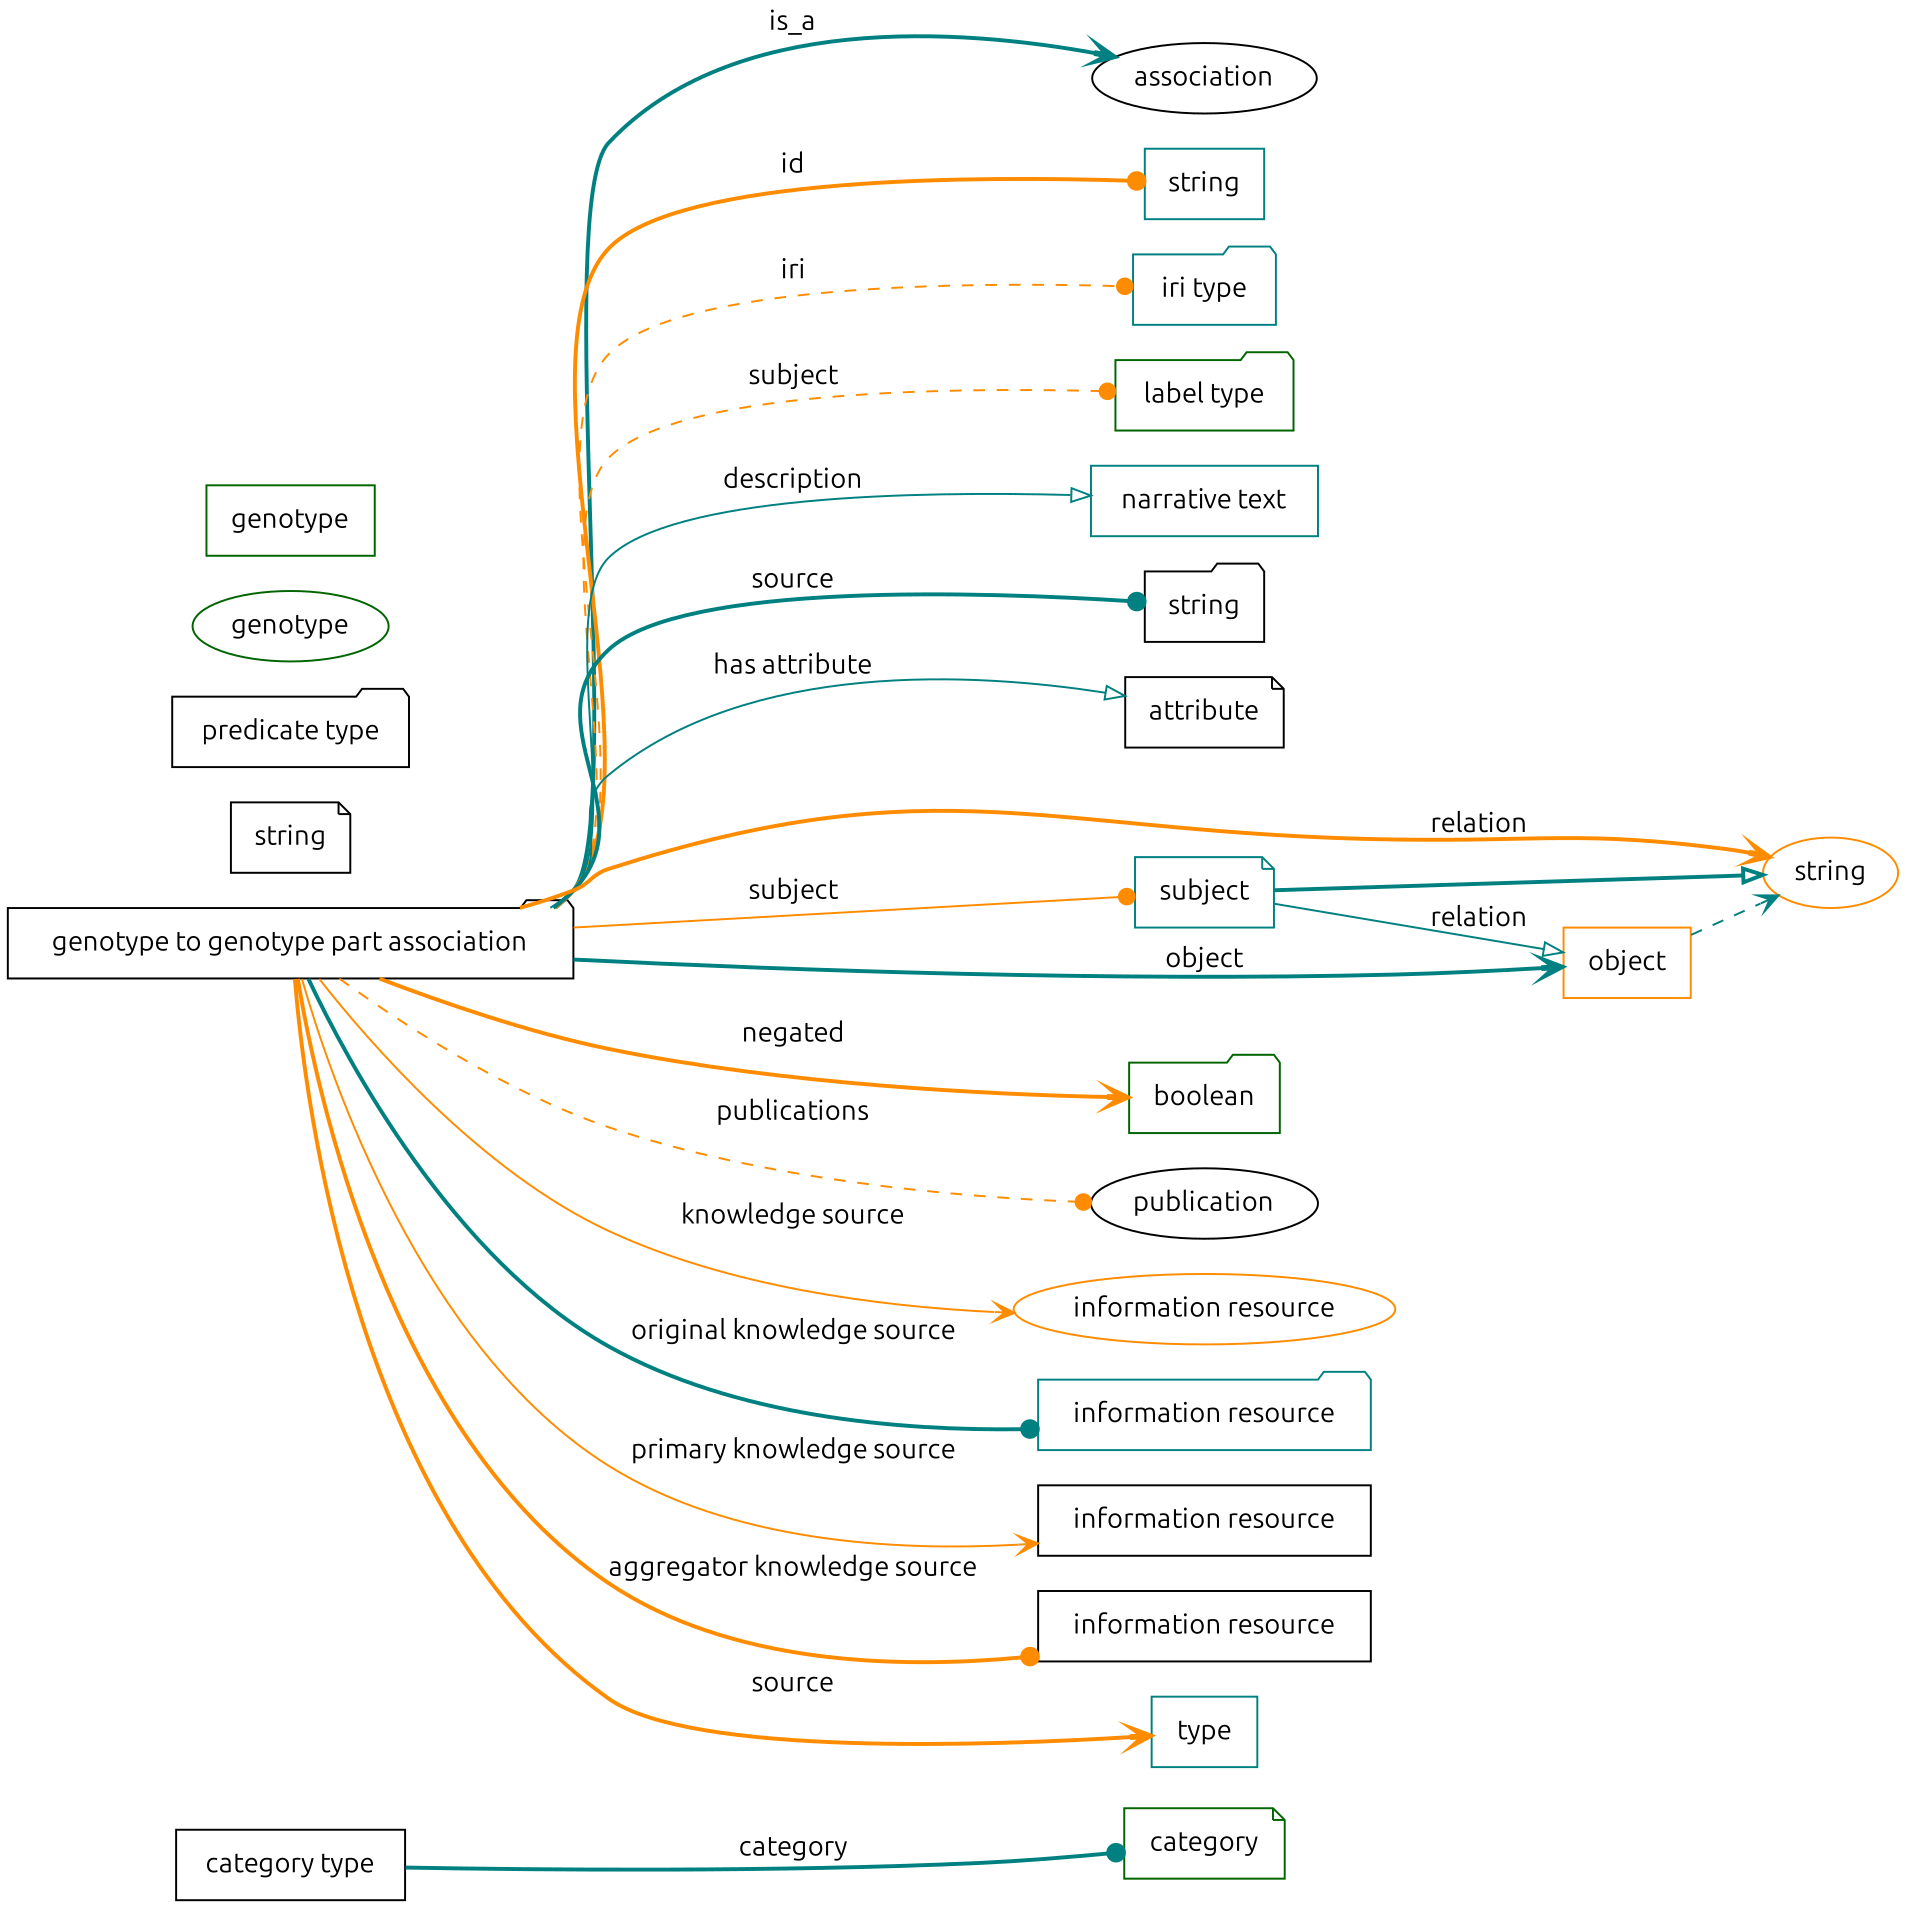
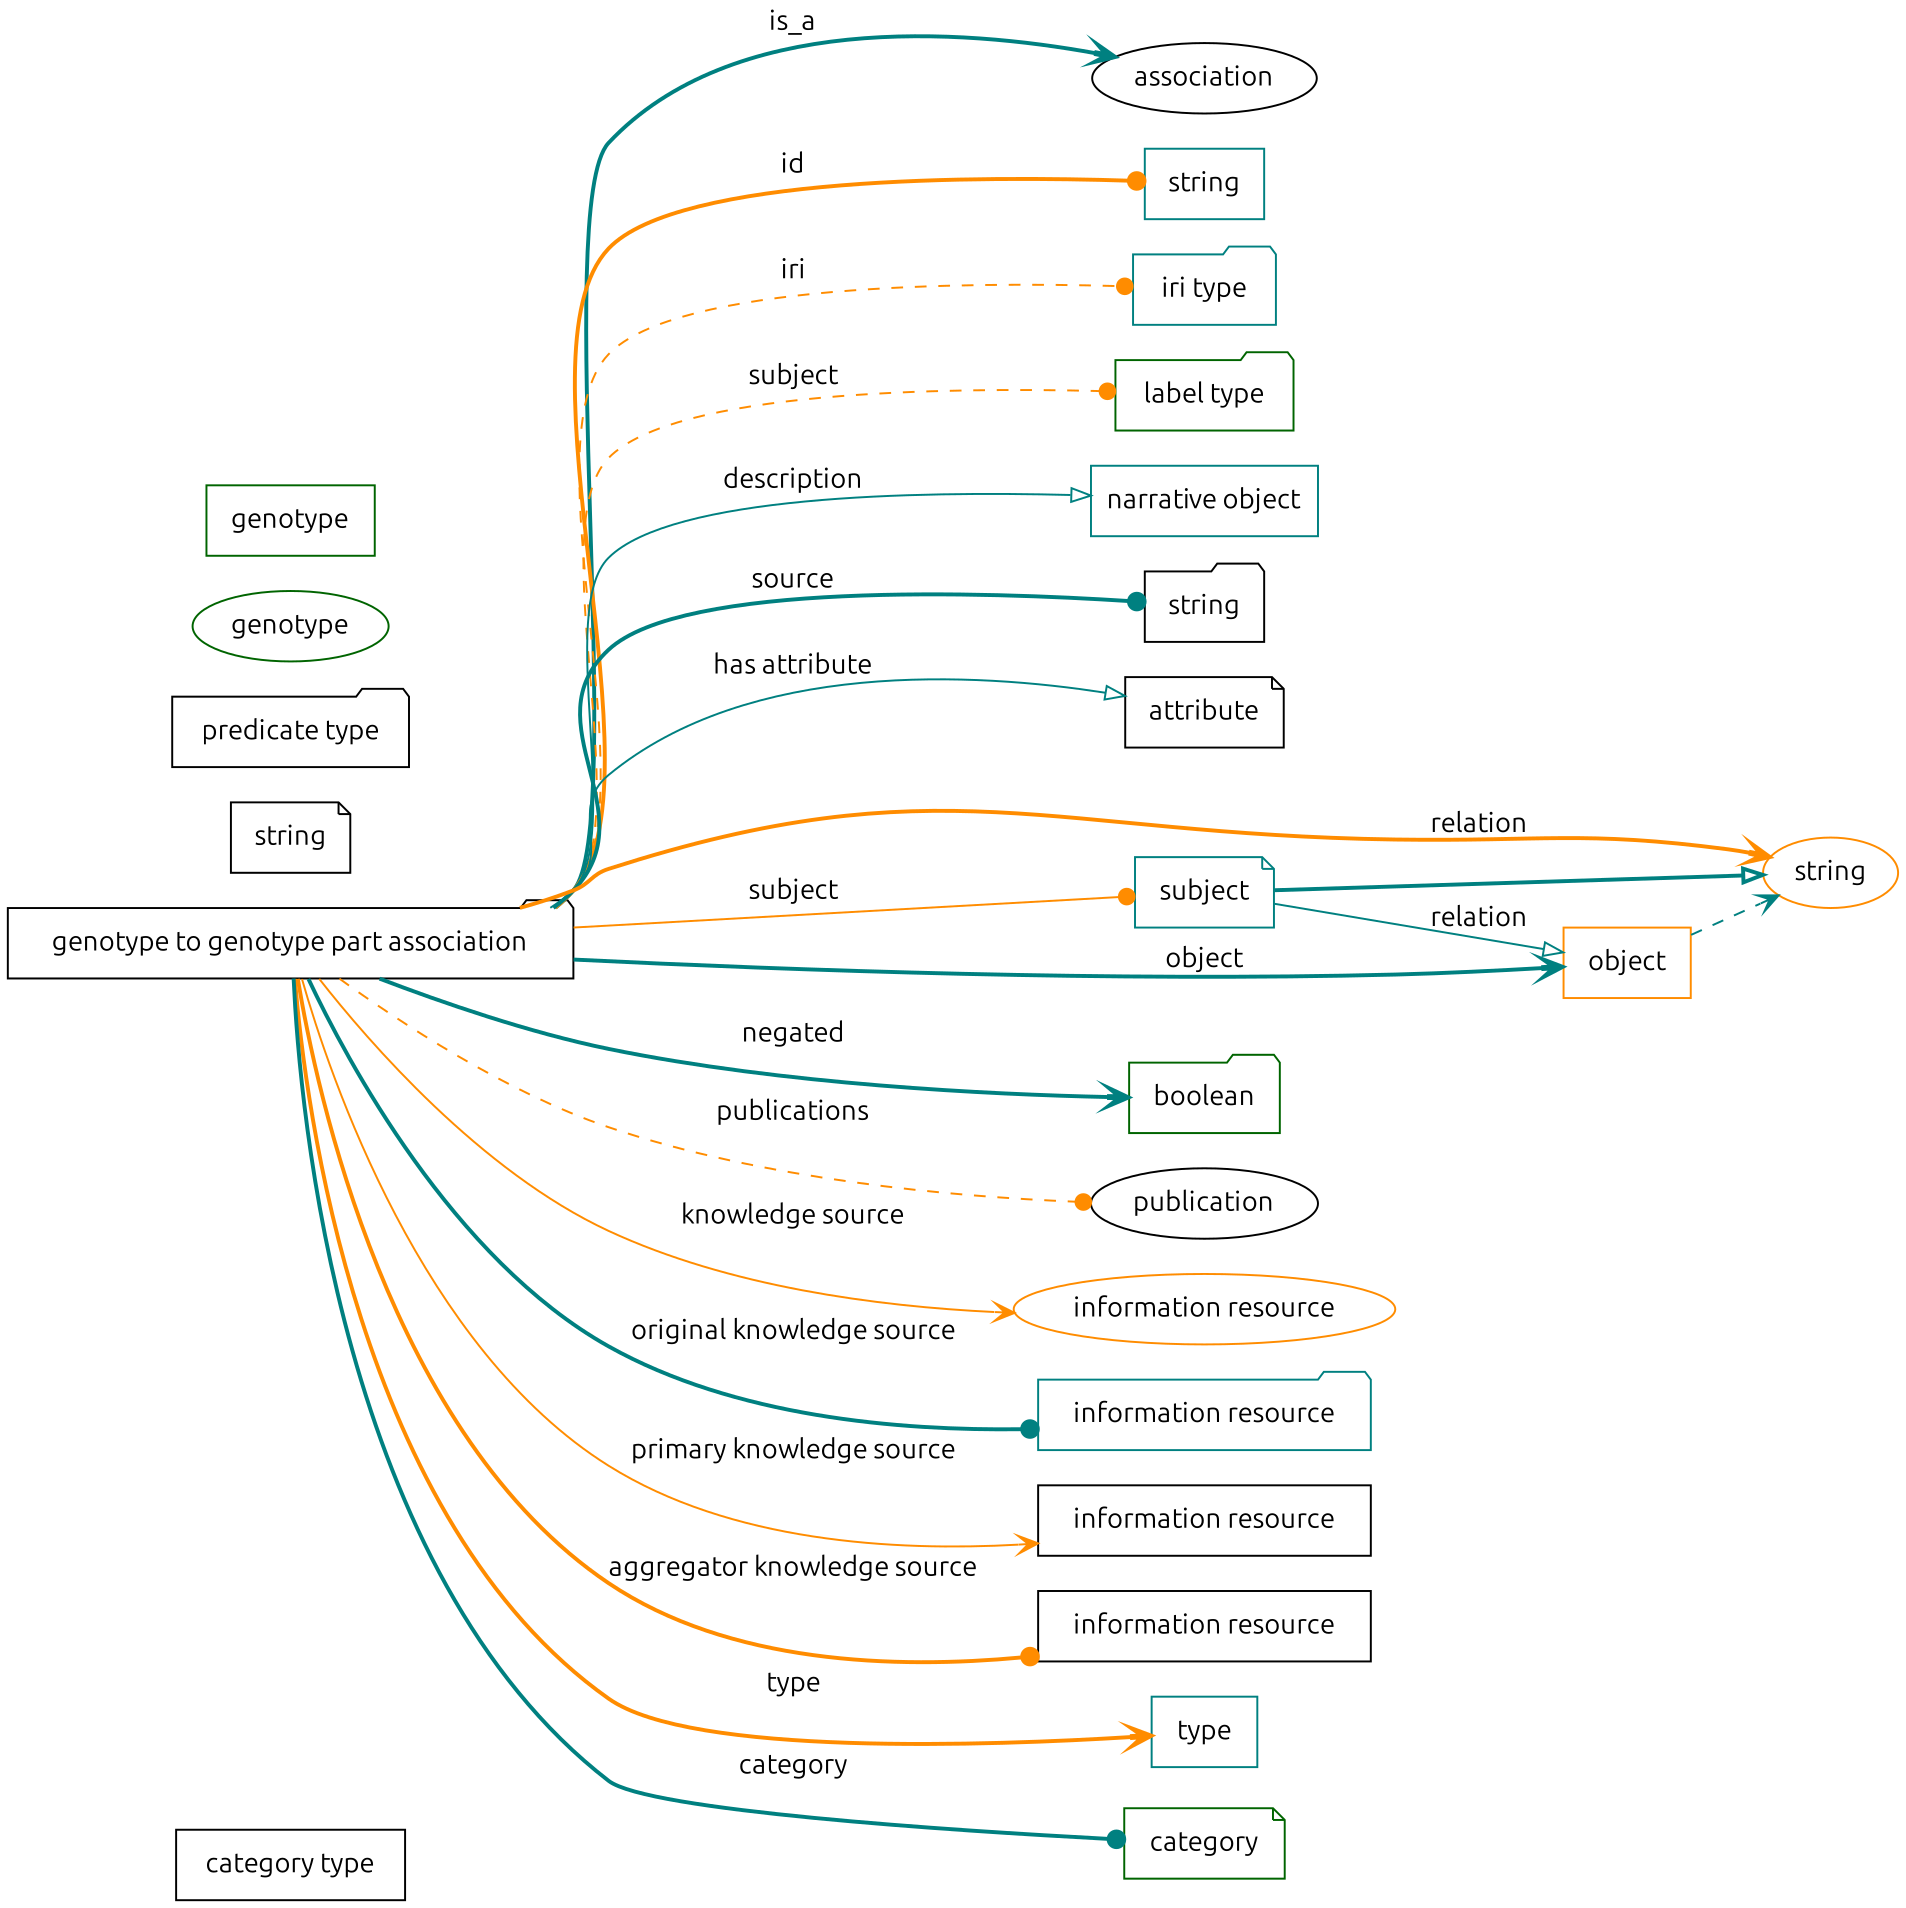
node "narrative text": label "narrative text" -> "narrative object"
edge "genotype to genotype part association" -> "boolean": color darkorange -> teal
edge "genotype to genotype part association" -> "type": label "source" -> "type"
edge "category type" -> "category": now "genotype to genotype part association" -> "category"
